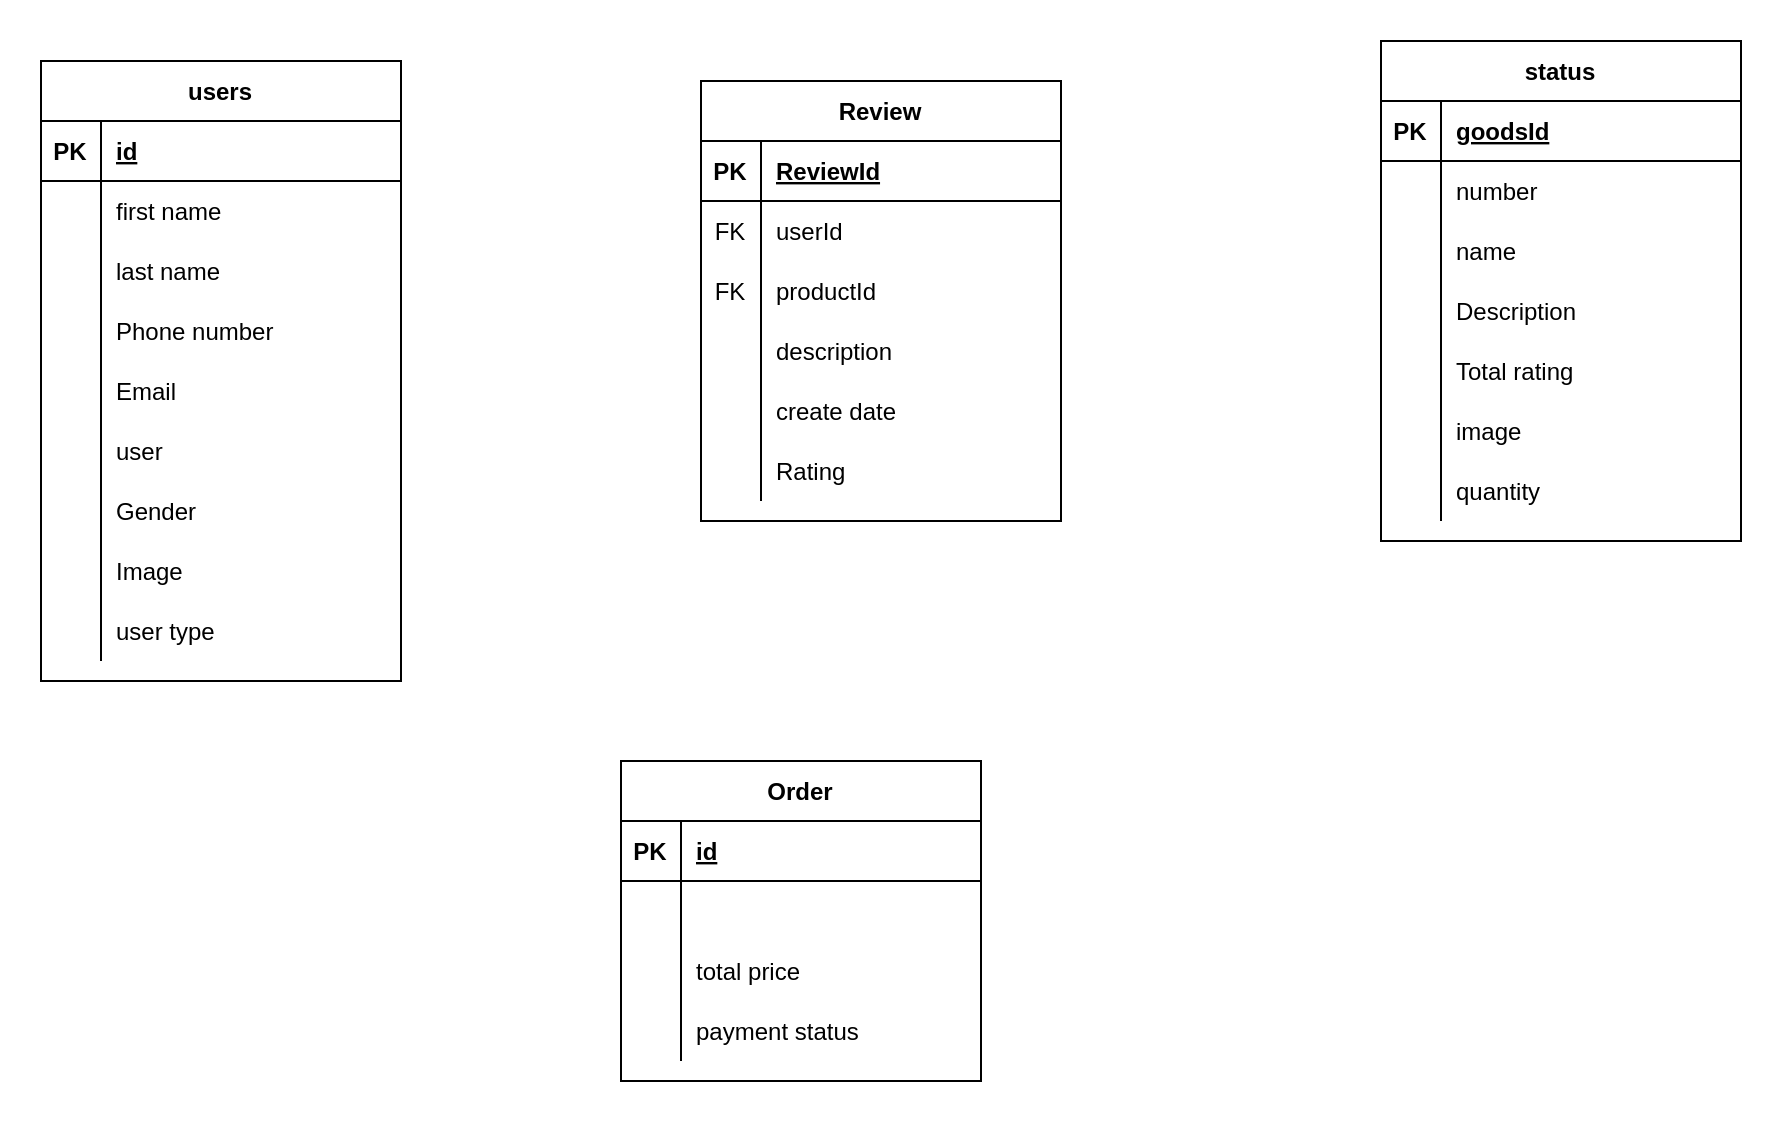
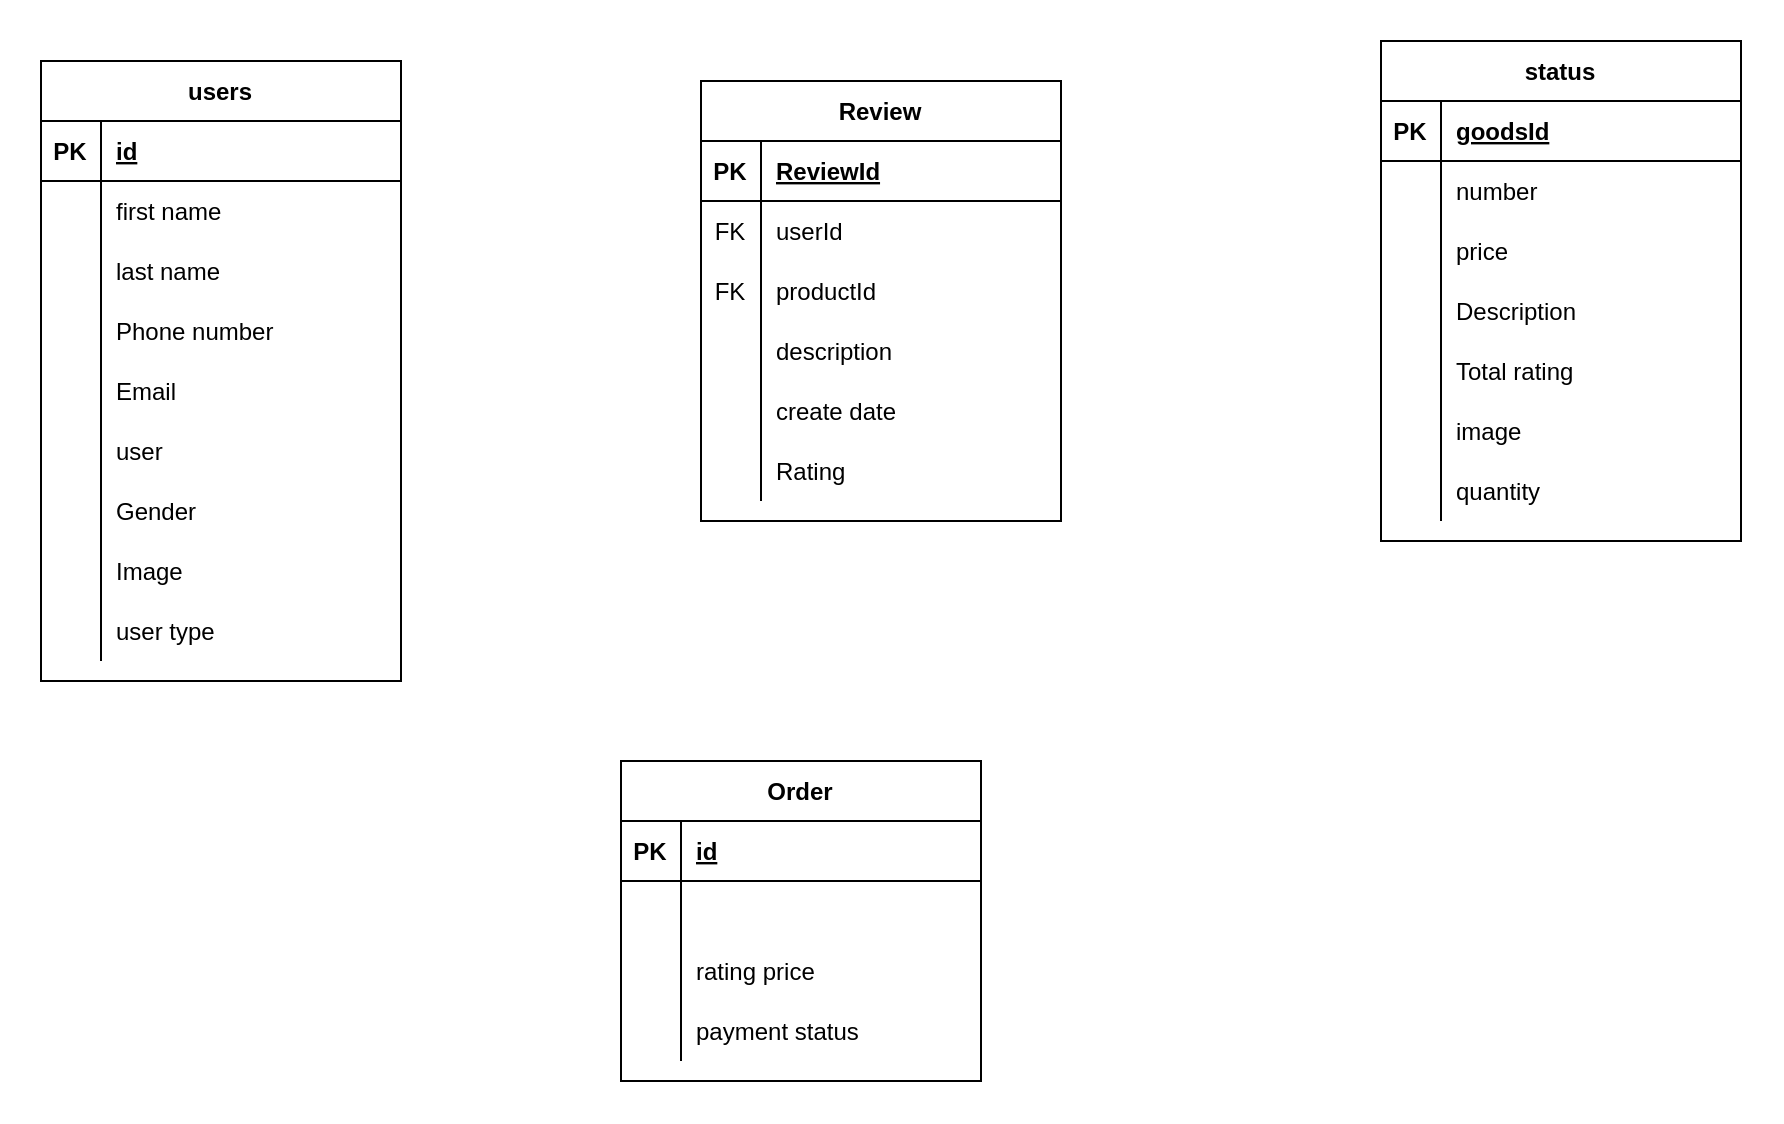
node "name": label "name" -> "price"
node "total price": label "total price" -> "rating price"
